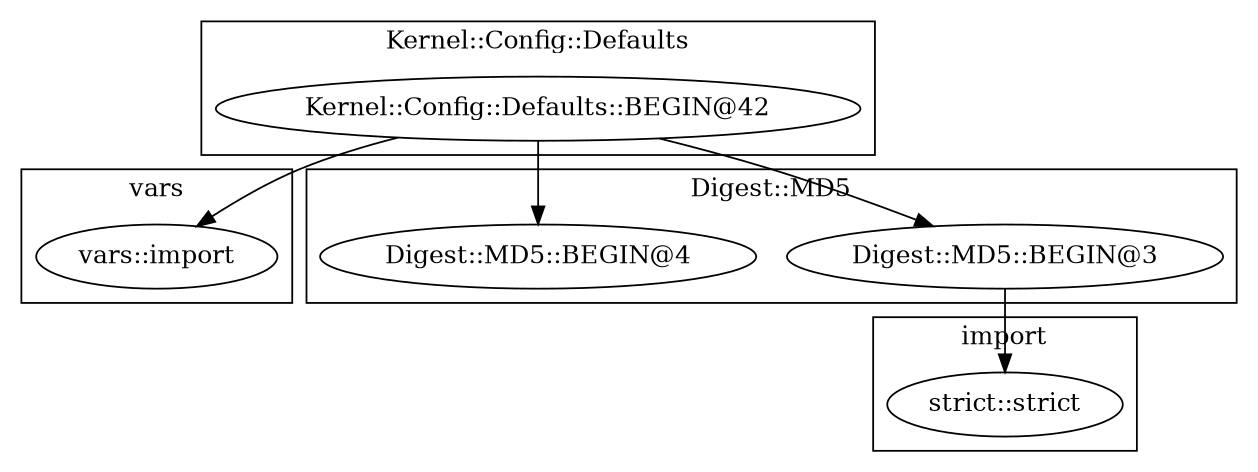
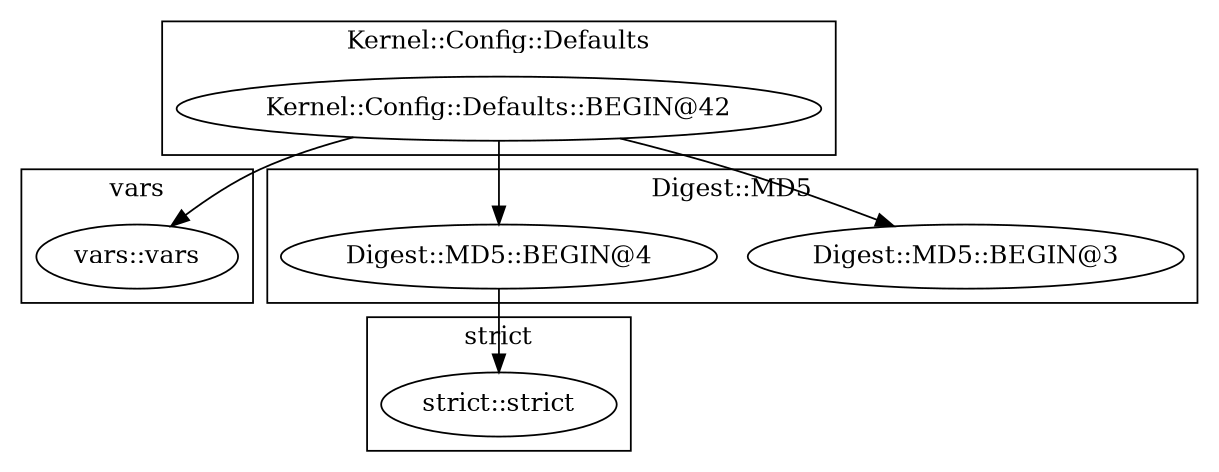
node "vars::import": label "vars::import" -> "vars::vars"
edge "Digest::MD5::BEGIN@3" -> "strict::strict": now "Digest::MD5::BEGIN@4" -> "strict::strict"
cluster "import": label "import" -> "strict"
